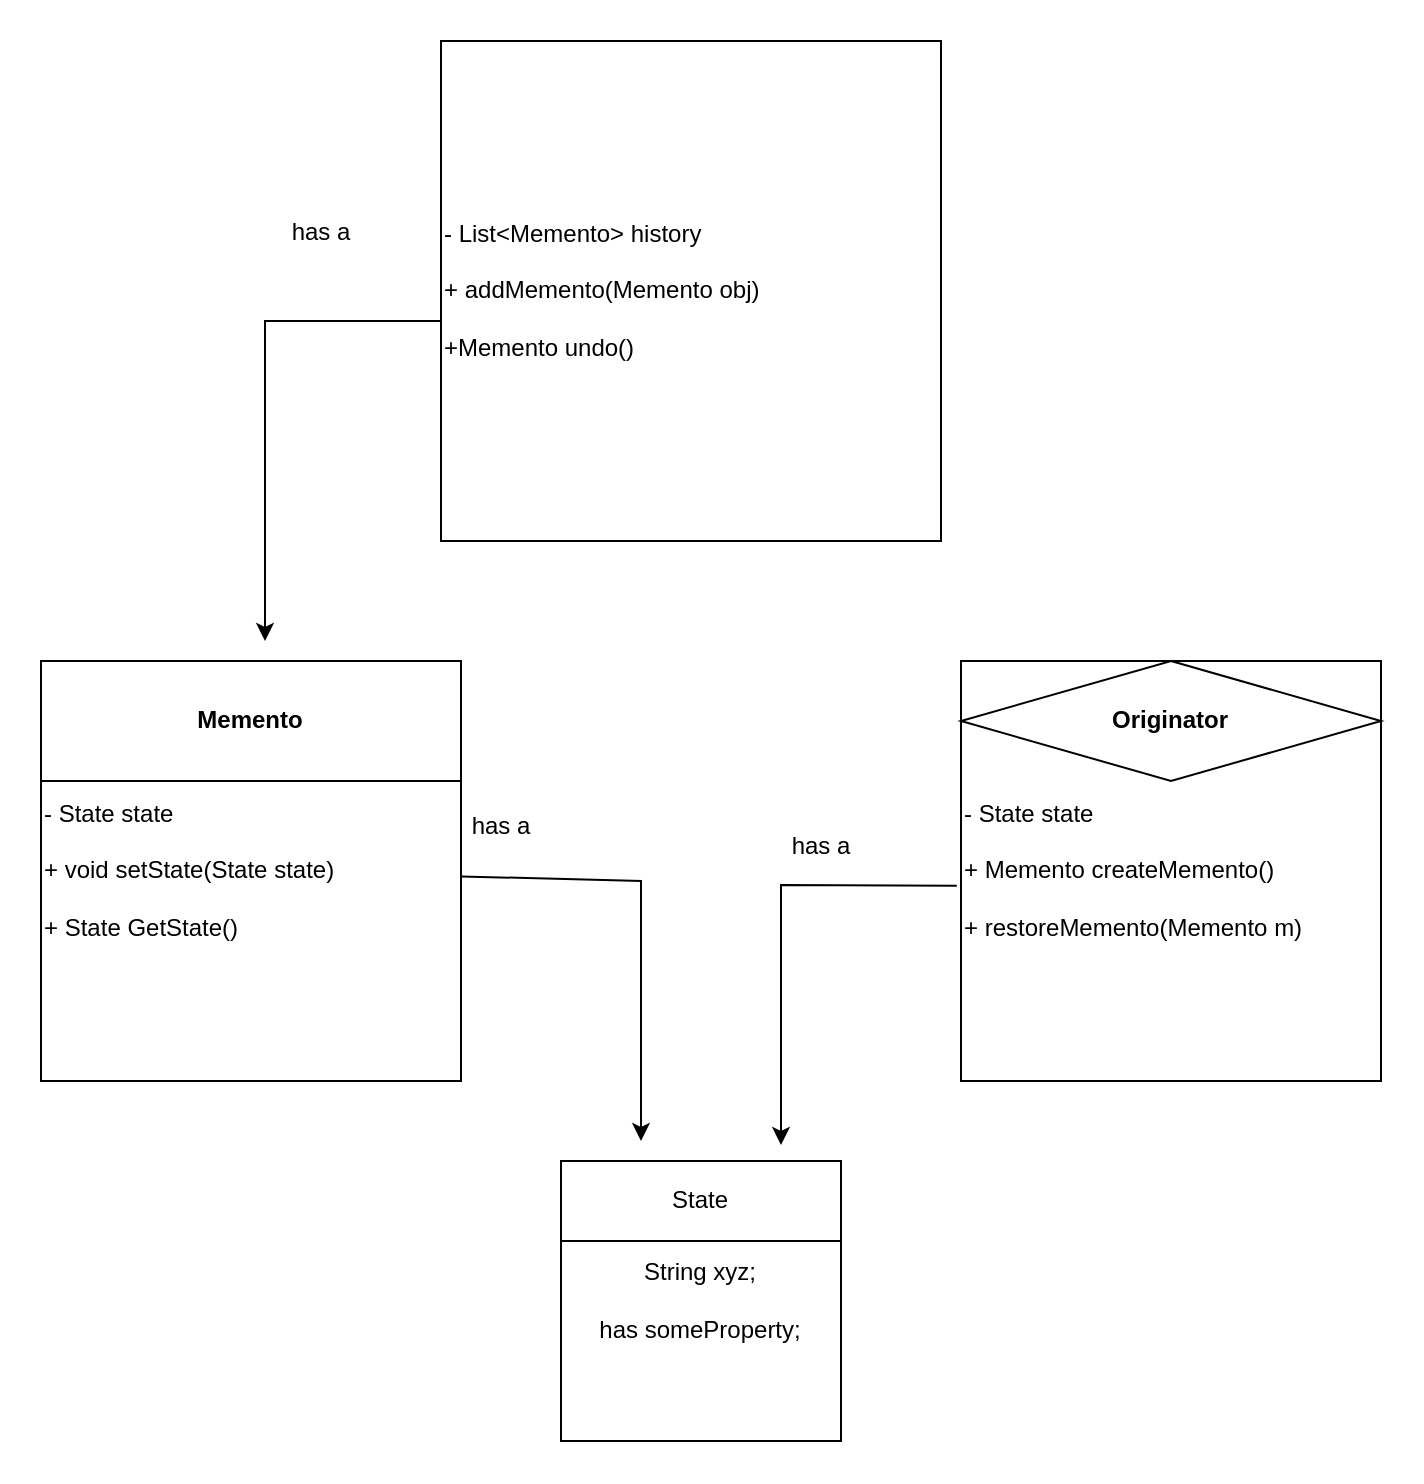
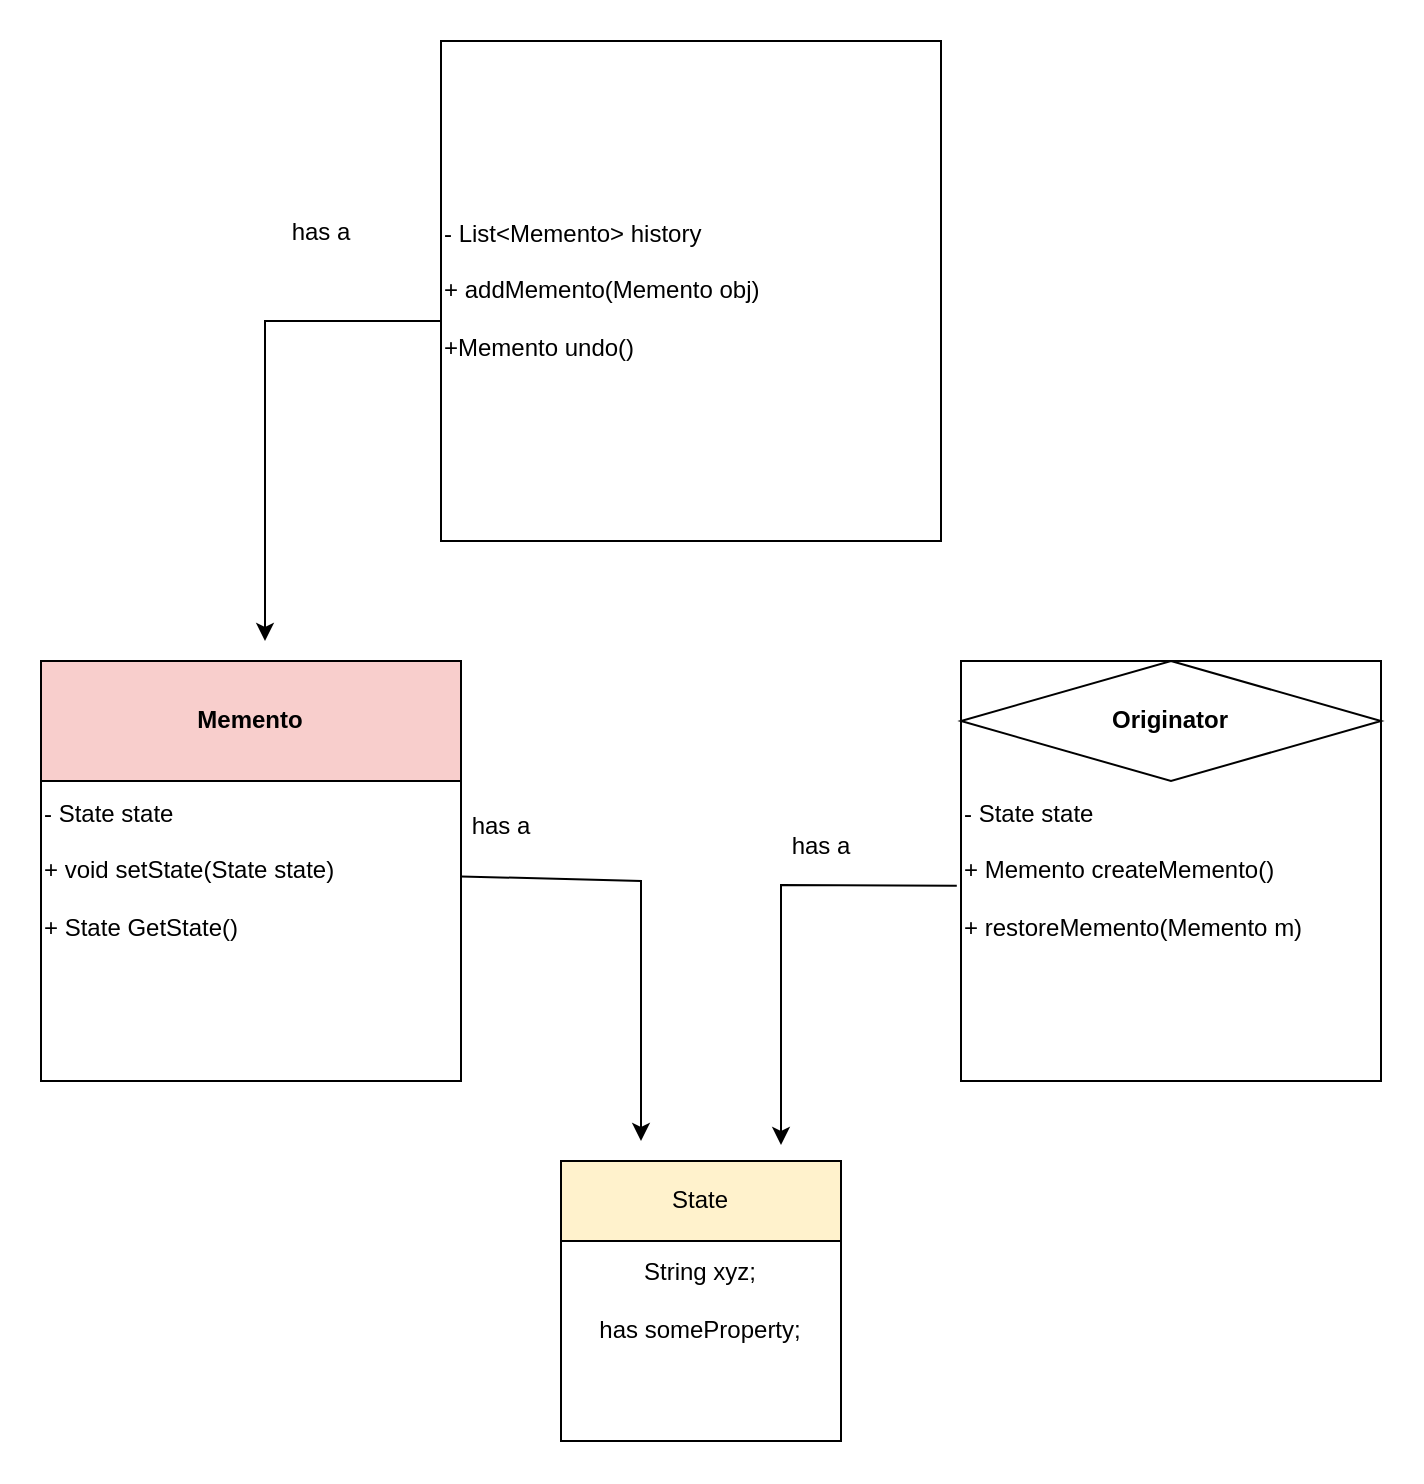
node "Memento": fillcolor #ffffff -> #f8cecc
node "State": fillcolor #ffffff -> #fff2cc
